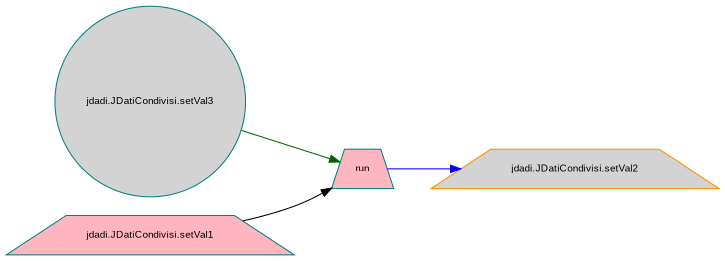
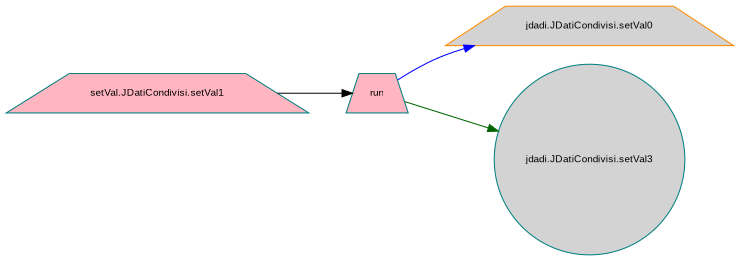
edge "jdadi.JDatiCondivisi.setVal3" -> "run": reversed
node "jdadi.JDatiCondivisi.setVal2": label "jdadi.JDatiCondivisi.setVal2" -> "jdadi.JDatiCondivisi.setVal0"
node "jdadi.JDatiCondivisi.setVal1": label "jdadi.JDatiCondivisi.setVal1" -> "setVal.JDatiCondivisi.setVal1"
